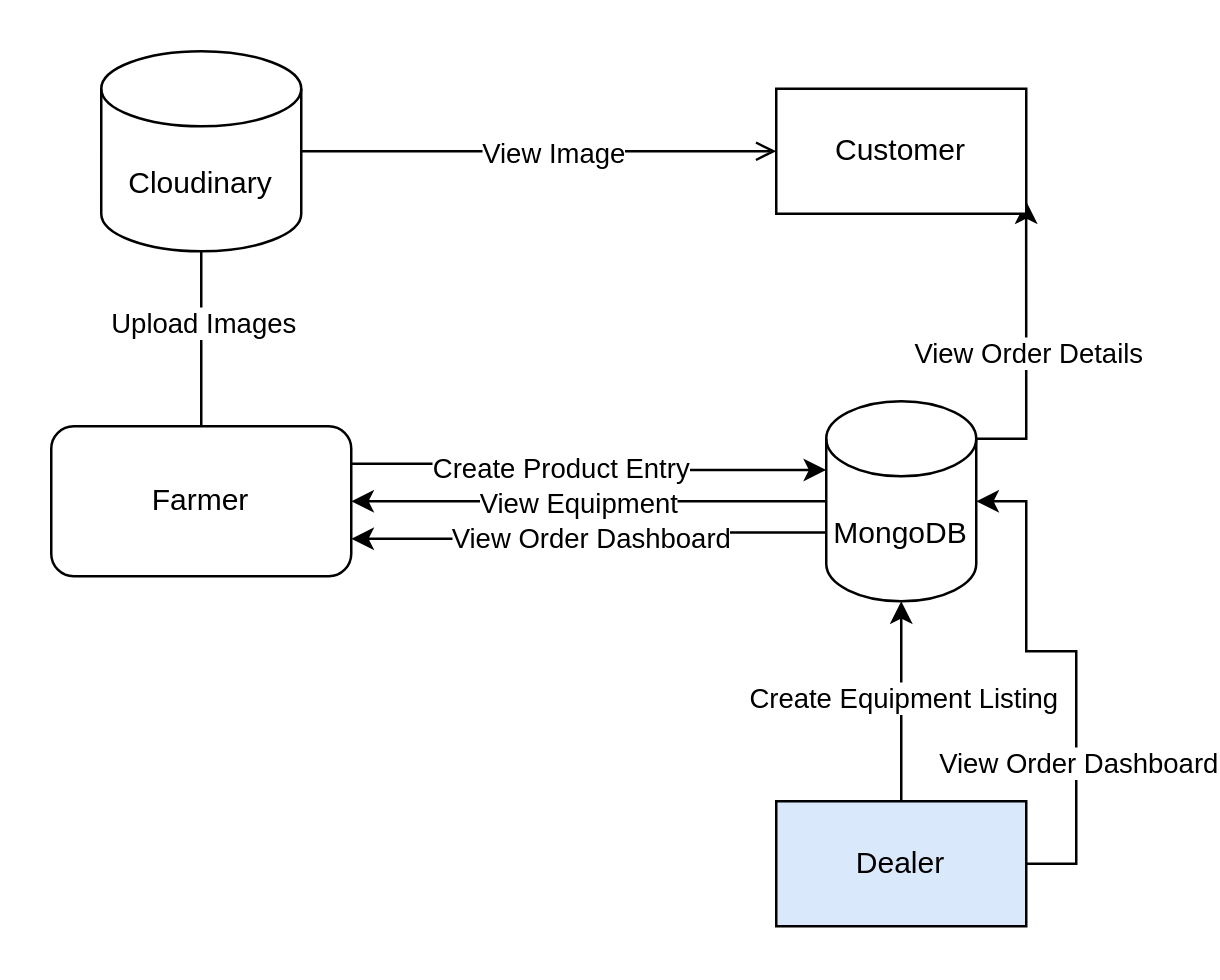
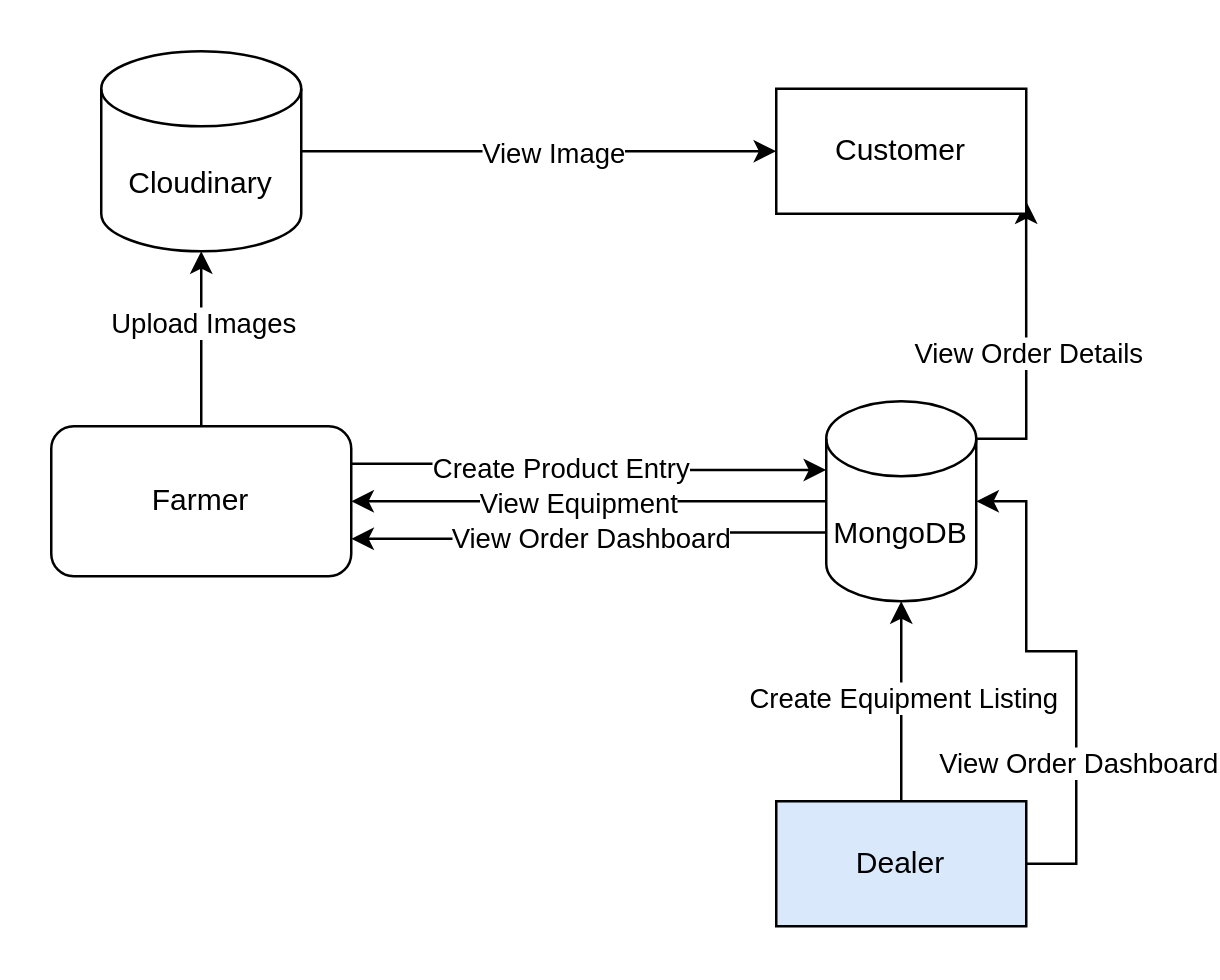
edge "Cloudinary" -> "Customer": arrowhead open -> classic
edge "Cloudinary" -- "Farmer": arrowhead none -> classic
